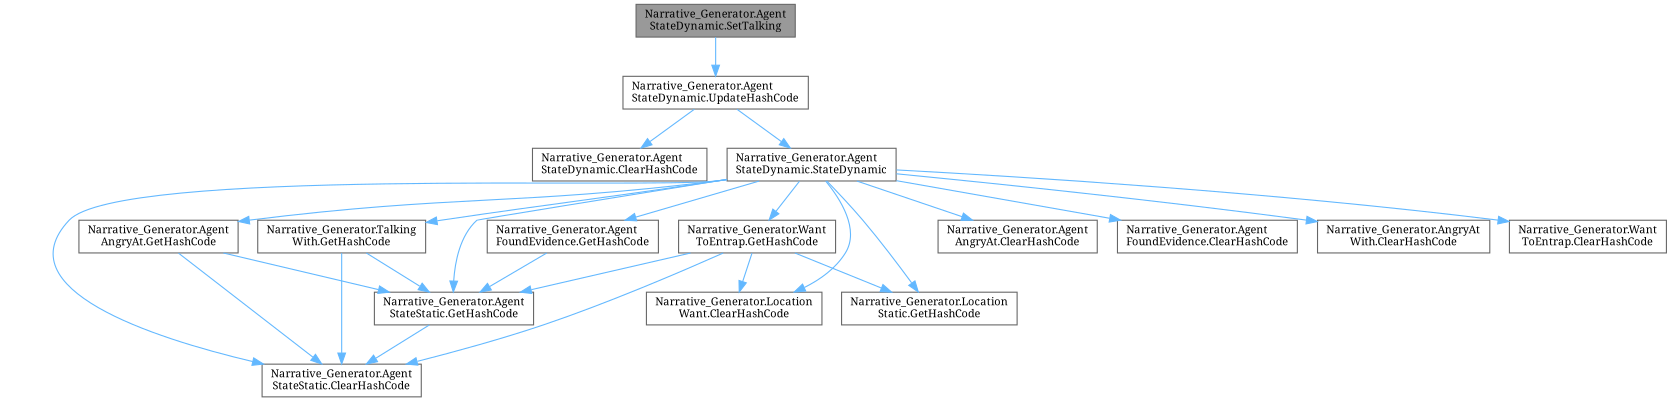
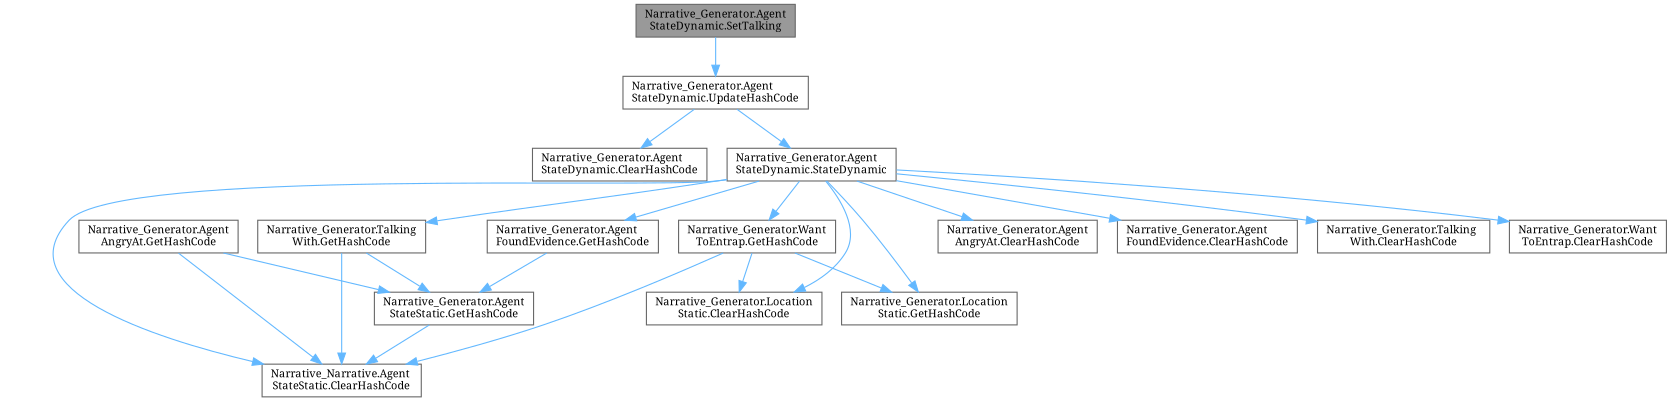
edge "Narrative_Generator.Agent StateDynamic.StateDynamic" -> "Narrative_Generator.Agent AngryAt.GetHashCode": removed
edge "Narrative_Generator.Agent StateDynamic.StateDynamic" -> "Narrative_Generator.Agent StateStatic.GetHashCode": removed
node "Narrative_Generator.AngryAt With.ClearHashCode": label "Narrative_Generator.AngryAt With.ClearHashCode" -> "Narrative_Generator.Talking With.ClearHashCode"
edge "Narrative_Generator.Want ToEntrap.GetHashCode" -> "Narrative_Generator.Agent StateStatic.GetHashCode": removed
node "Narrative_Generator.Location Want.ClearHashCode": label "Narrative_Generator.Location Want.ClearHashCode" -> "Narrative_Generator.Location Static.ClearHashCode"
node "Narrative_Generator.Agent StateStatic.ClearHashCode": label "Narrative_Generator.Agent StateStatic.ClearHashCode" -> "Narrative_Narrative.Agent StateStatic.ClearHashCode"
